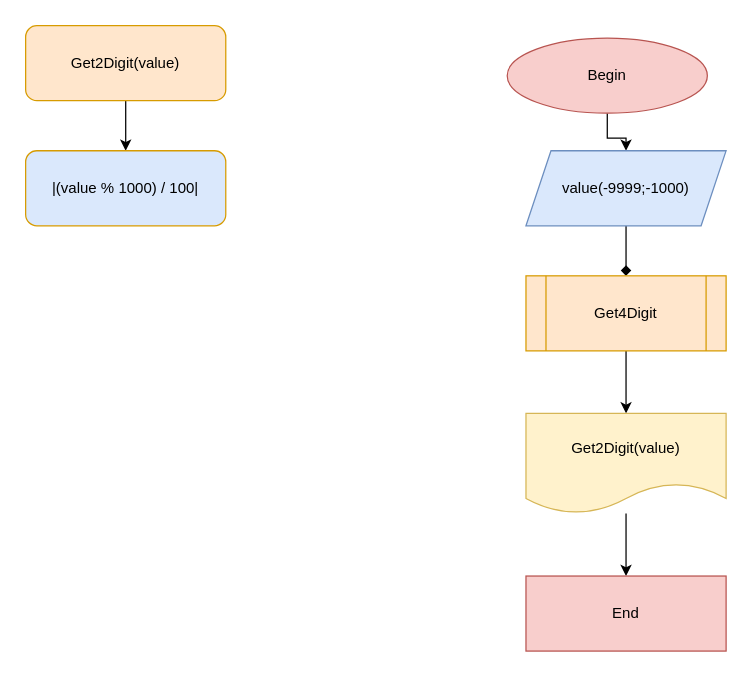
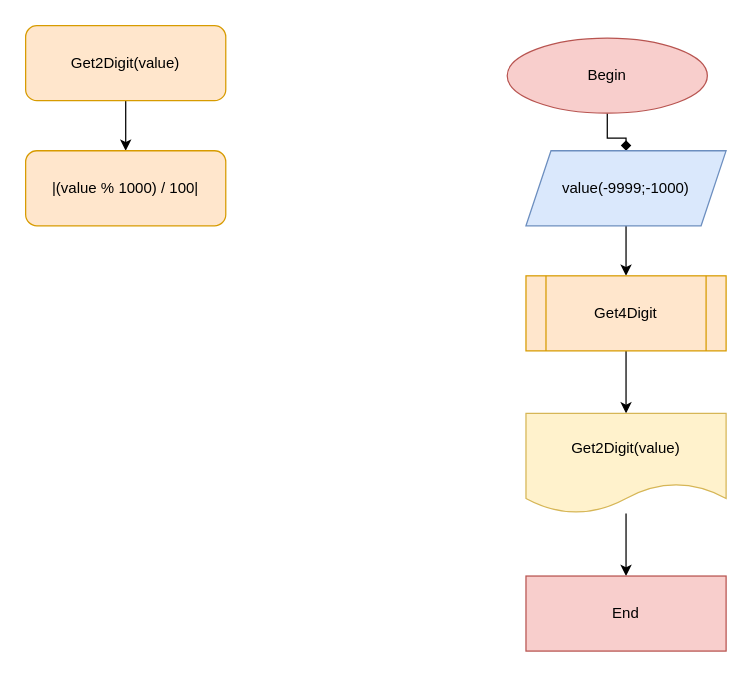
edge "Begin" -> "value(-9999;-1000)": arrowhead classic -> diamond
node "|(value % 1000) / 100|": fillcolor #dae8fc -> #ffe6cc
edge "value(-9999;-1000)" -> "Get4Digit": arrowhead diamond -> classic
